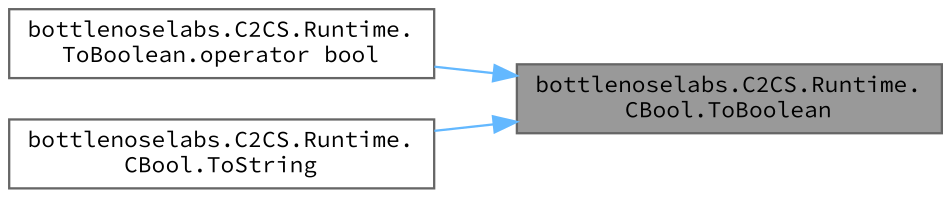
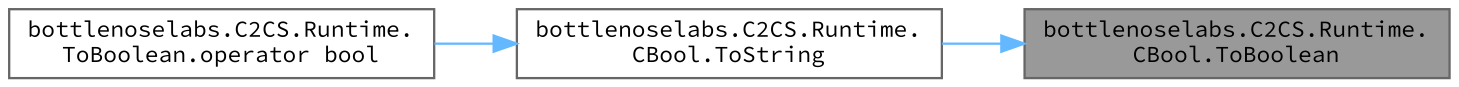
edge "bottlenoselabs.C2CS.Runtime. ToBoolean.operator bool" -> "bottlenoselabs.C2CS.Runtime. CBool.ToBoolean": now "bottlenoselabs.C2CS.Runtime. ToBoolean.operator bool" -> "bottlenoselabs.C2CS.Runtime. CBool.ToString"
